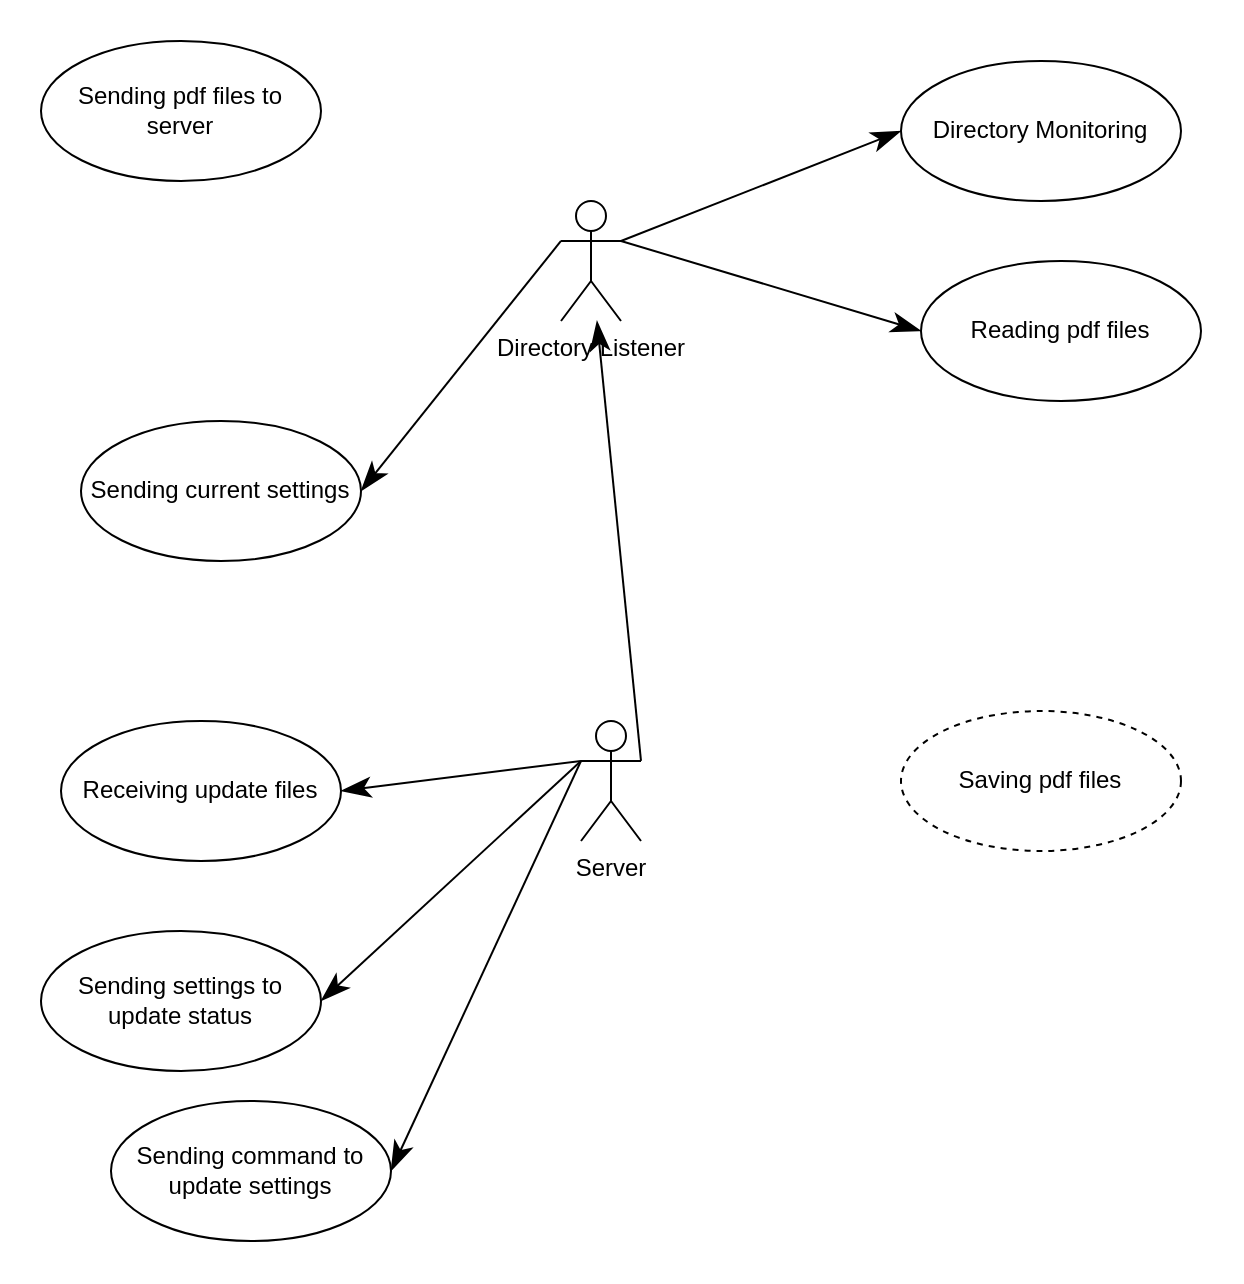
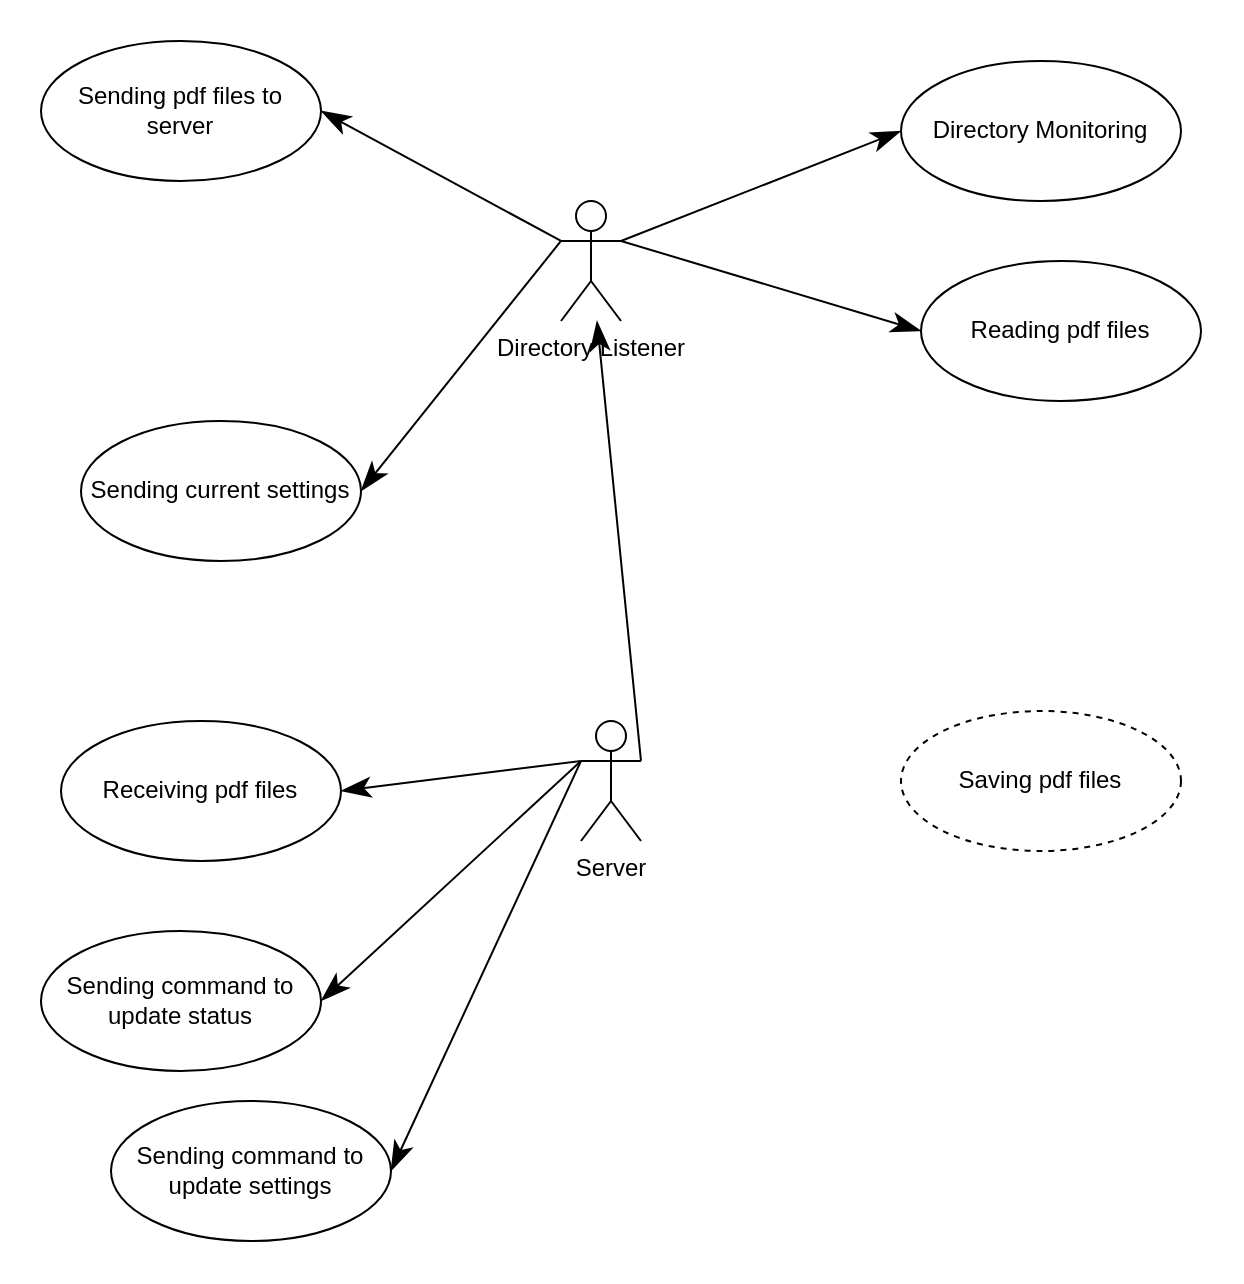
edge "Directory Listener" -> "Sending pdf files to server": added
node "Receiving update files": label "Receiving update files" -> "Receiving pdf files"
node "Sending settings to update status": label "Sending settings to update status" -> "Sending command to update status"
